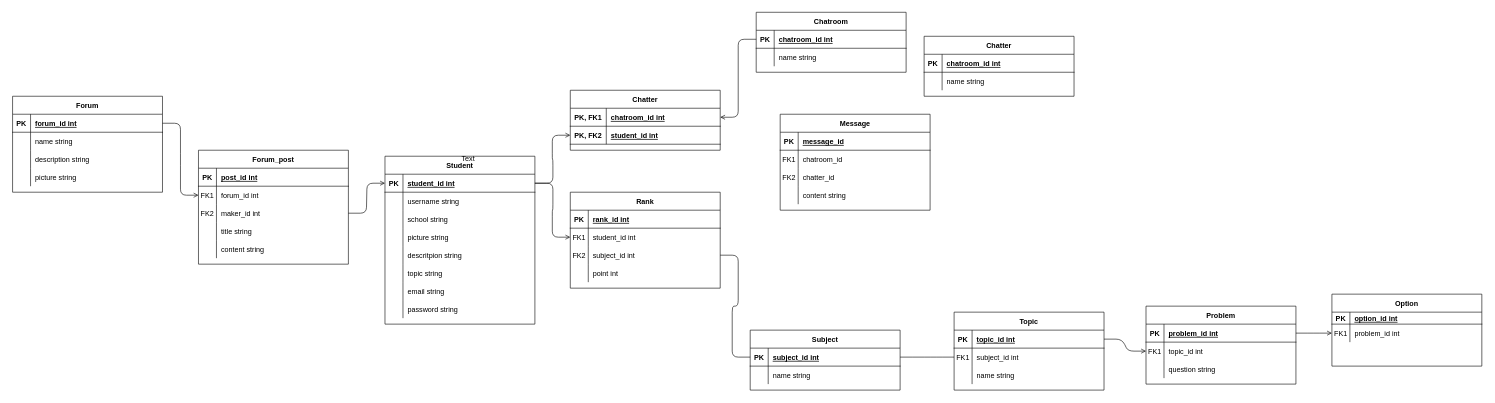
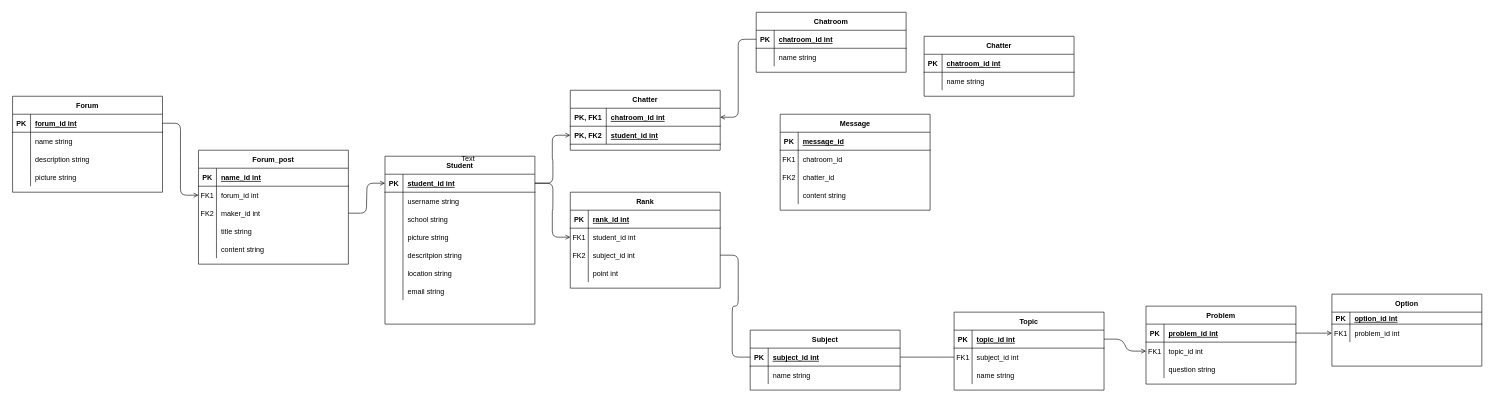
node "post_id int": label "post_id int" -> "name_id int"
node "topic string": label "topic string" -> "location string"
node "password string": removed
